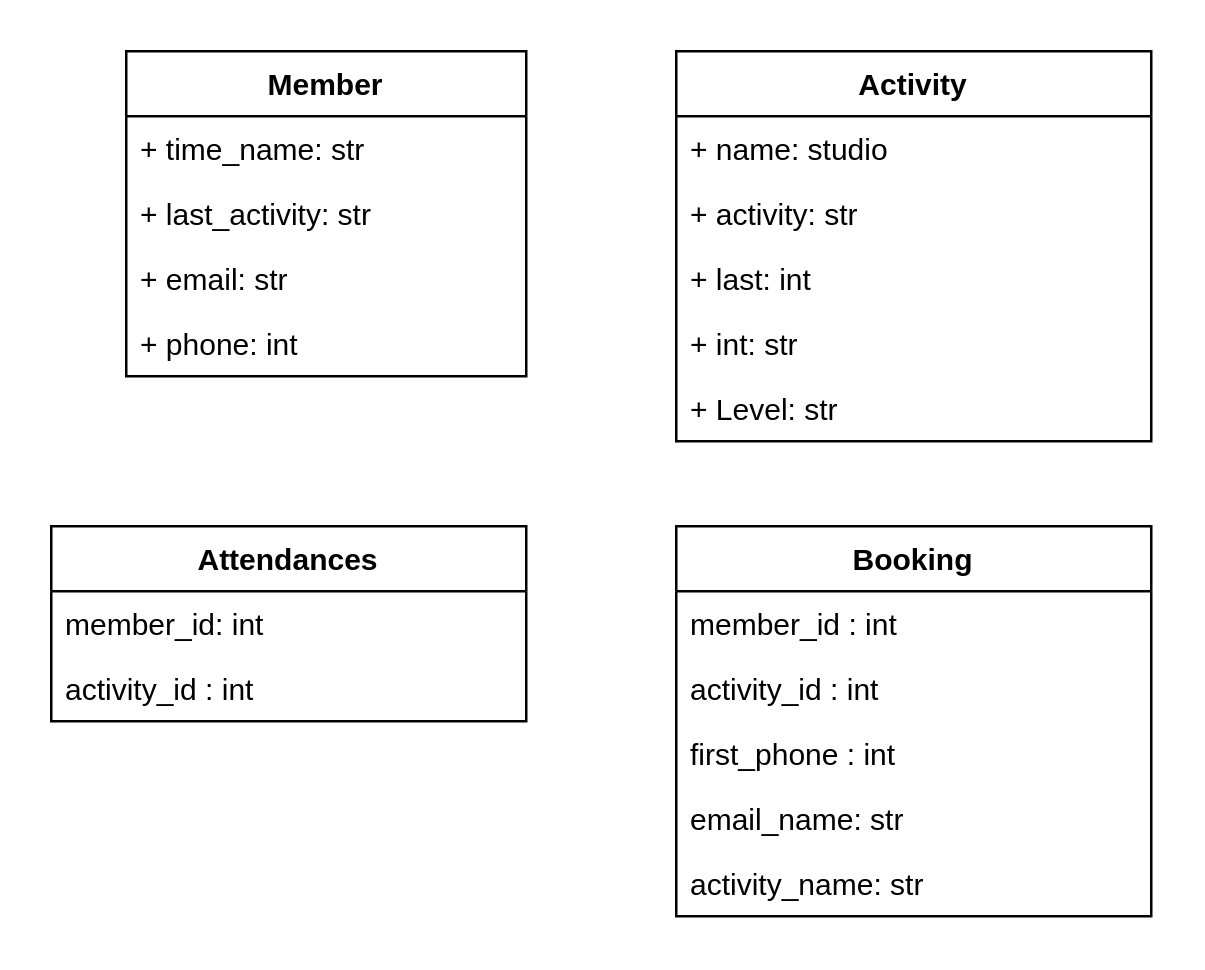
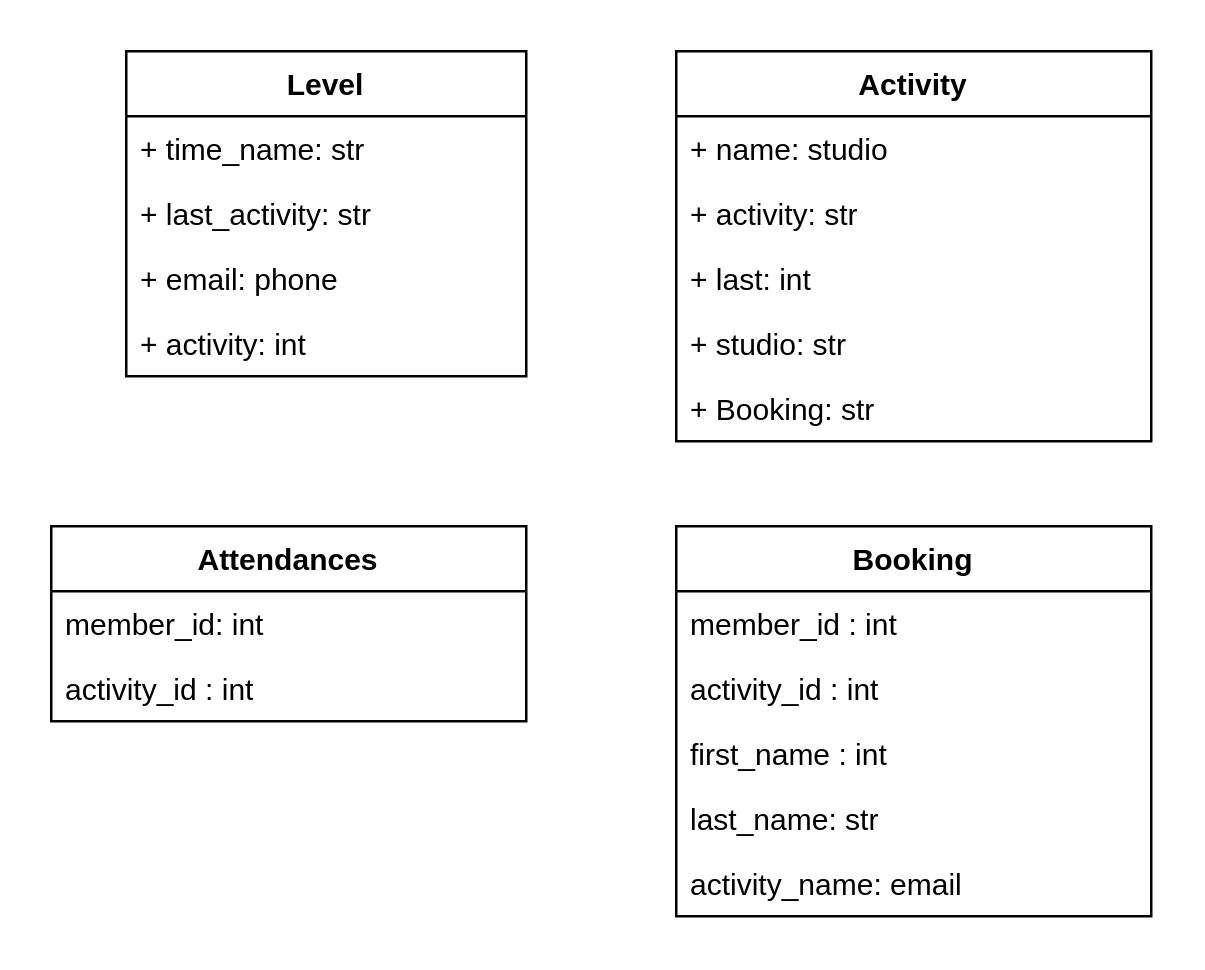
node "Member": label "Member" -> "Level"
node "+ email: str": label "+ email: str" -> "+ email: phone"
node "+ phone: int": label "+ phone: int" -> "+ activity: int"
node "+ int: str": label "+ int: str" -> "+ studio: str"
node "+ Level: str": label "+ Level: str" -> "+ Booking: str"
node "first_phone : int": label "first_phone : int" -> "first_name : int"
node "email_name: str": label "email_name: str" -> "last_name: str"
node "activity_name: str": label "activity_name: str" -> "activity_name: email"
